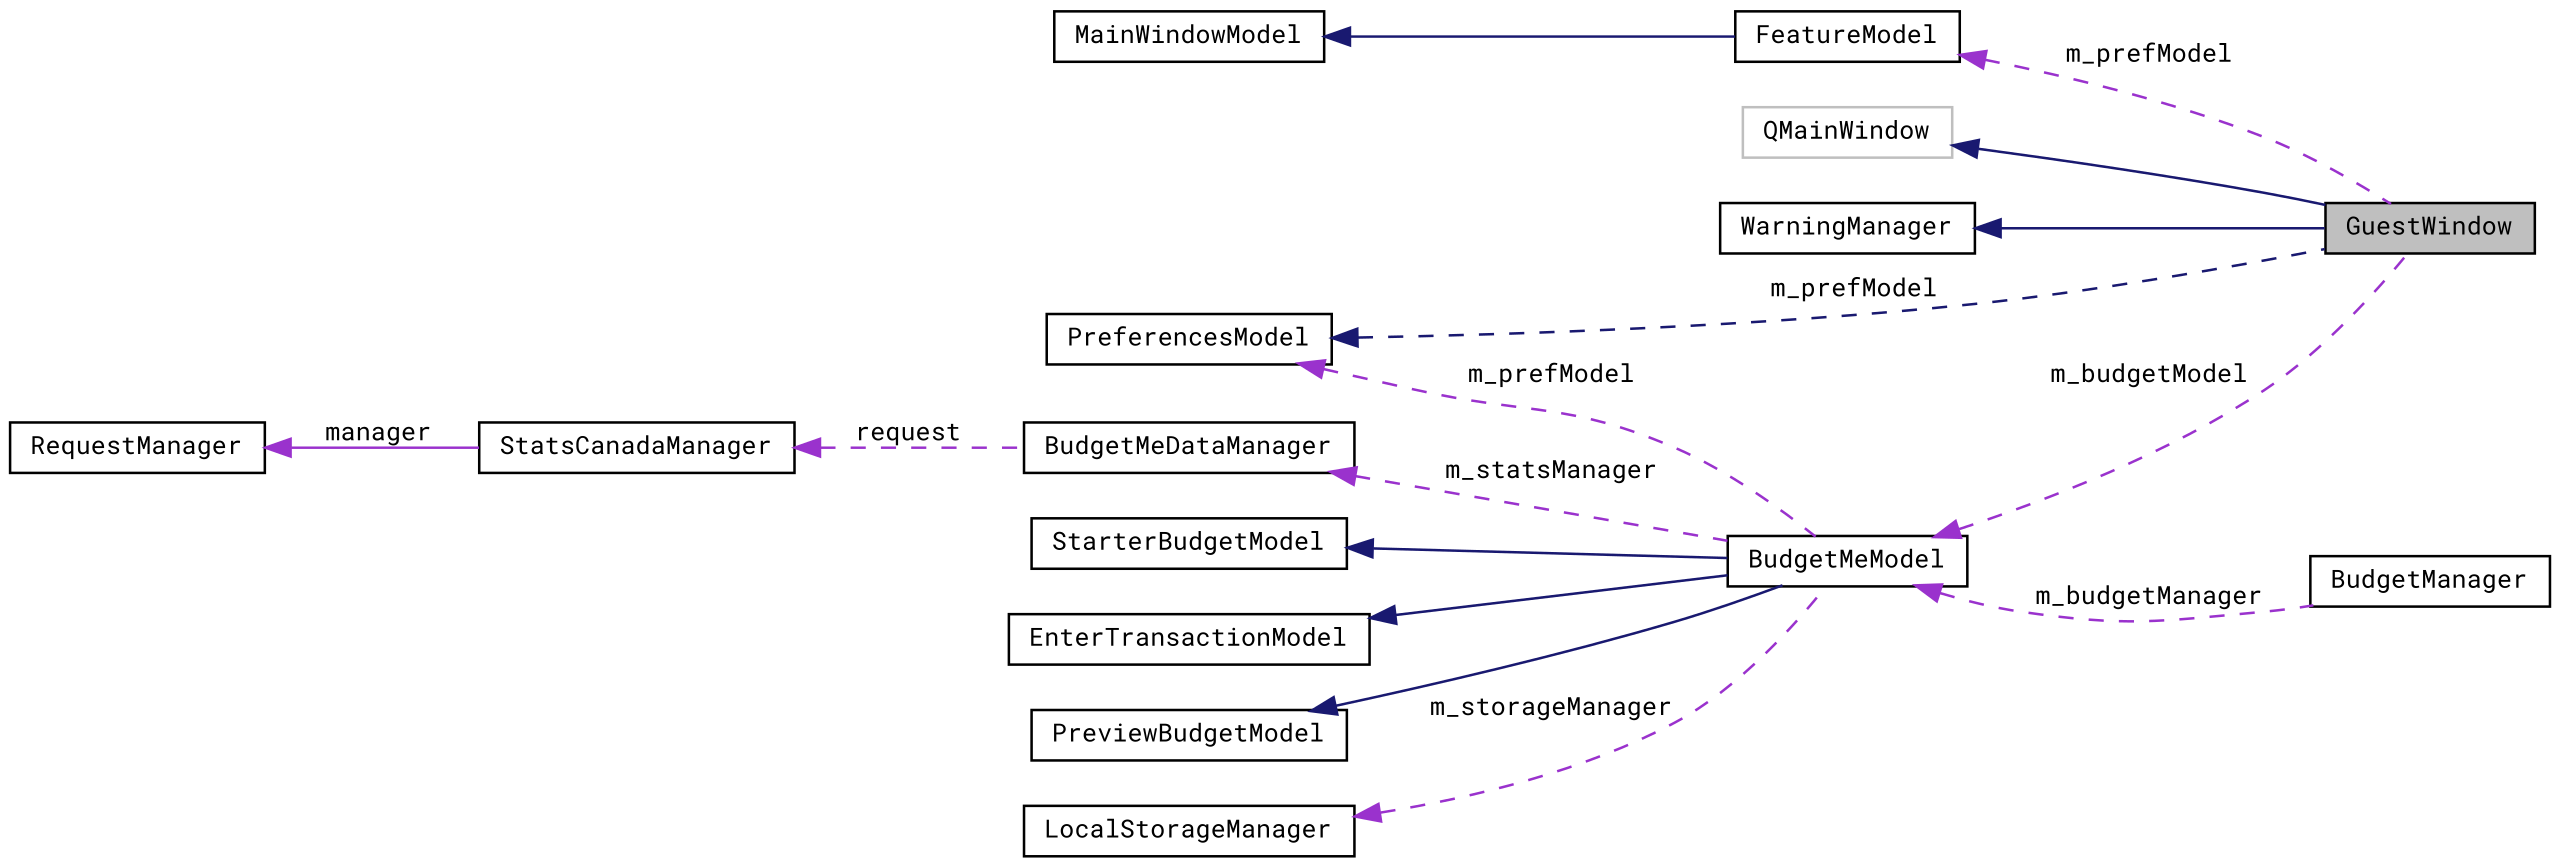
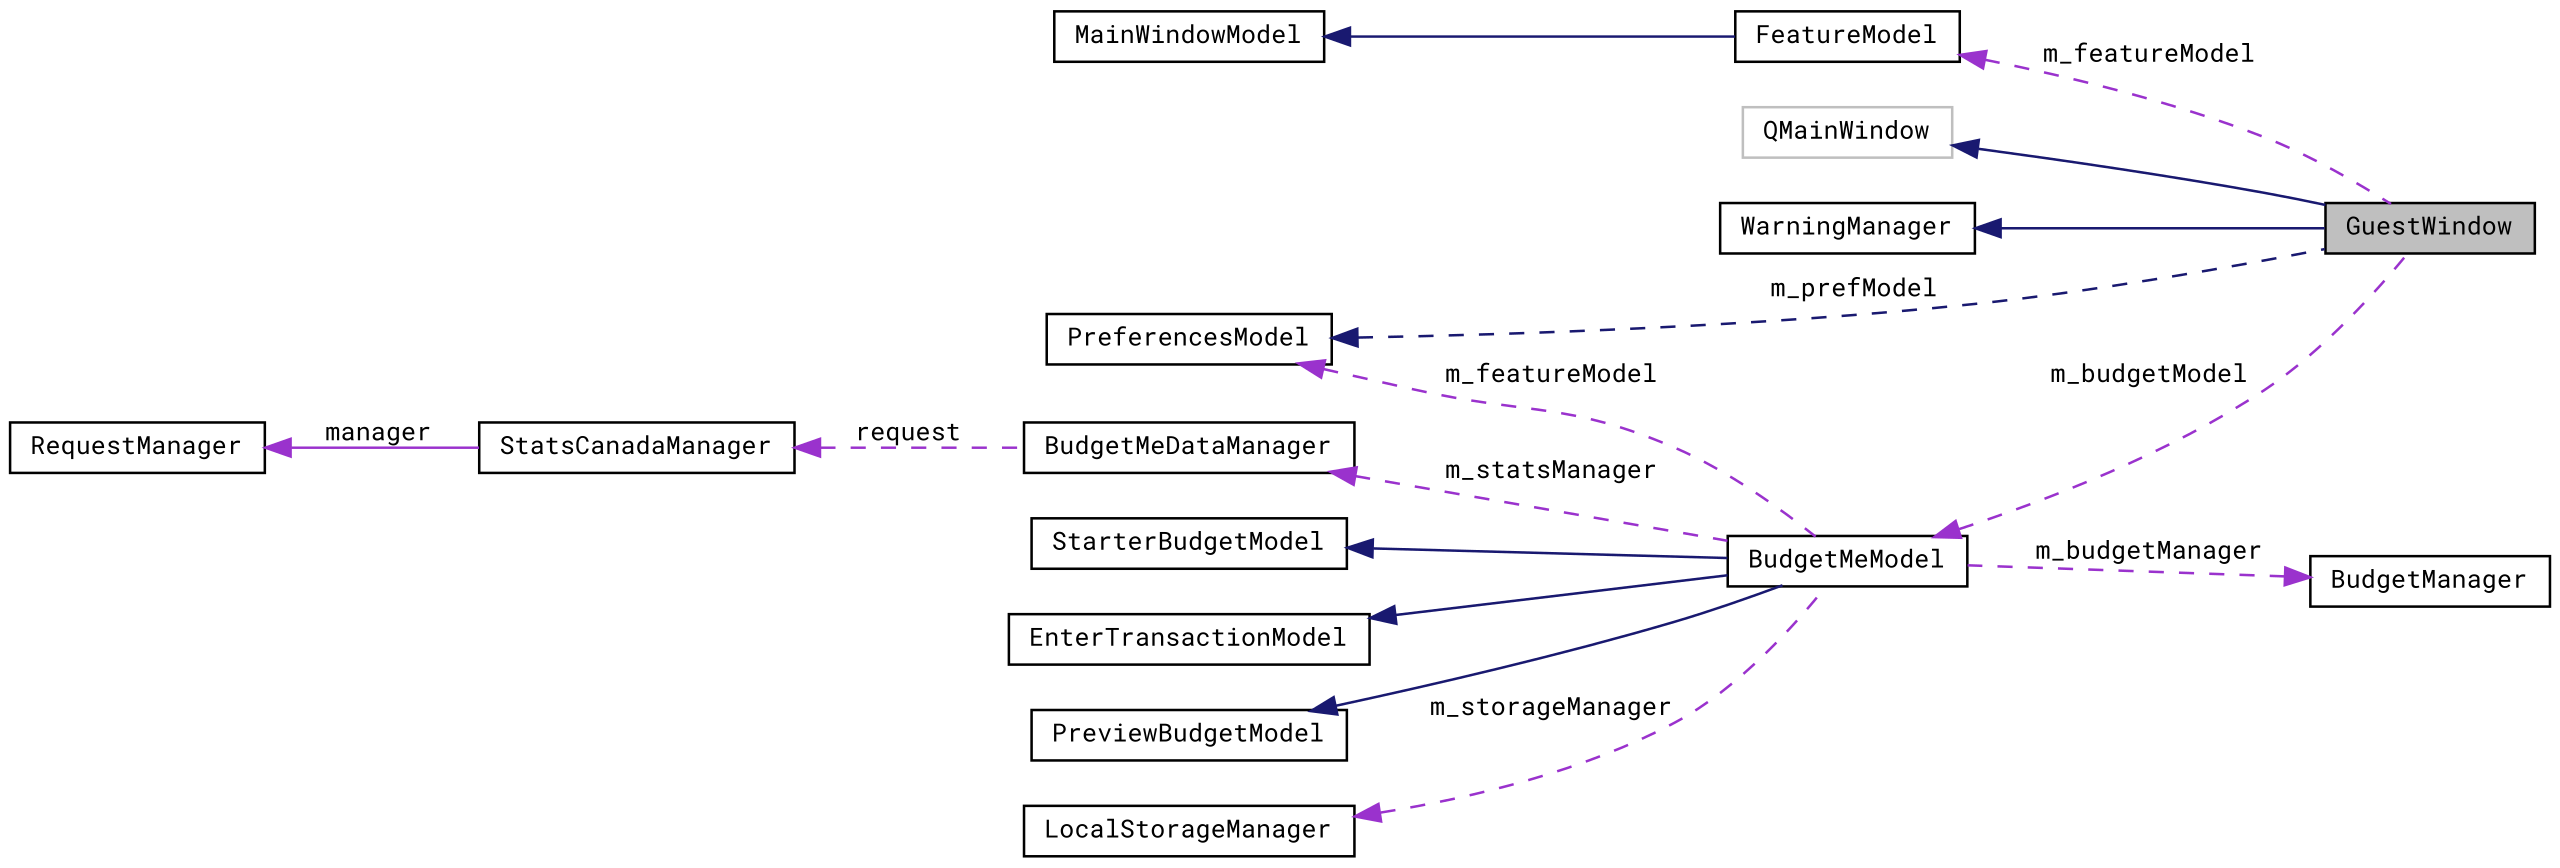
edge "GuestWindow" -> "FeatureModel": label " m_prefModel" -> " m_featureModel"
edge "BudgetMeModel" -> "PreferencesModel": label " m_prefModel" -> " m_featureModel"
edge "BudgetManager" -> "BudgetMeModel": reversed
